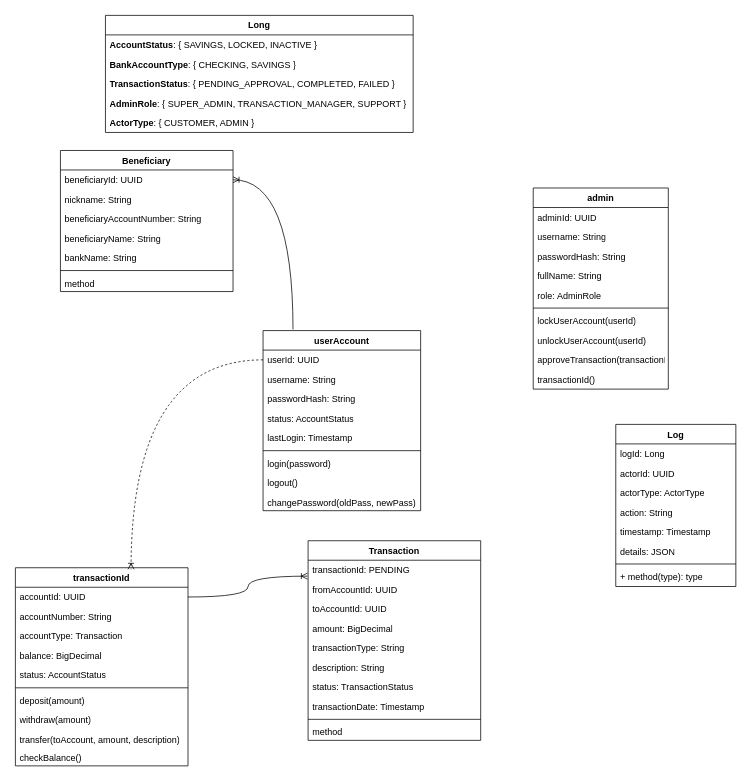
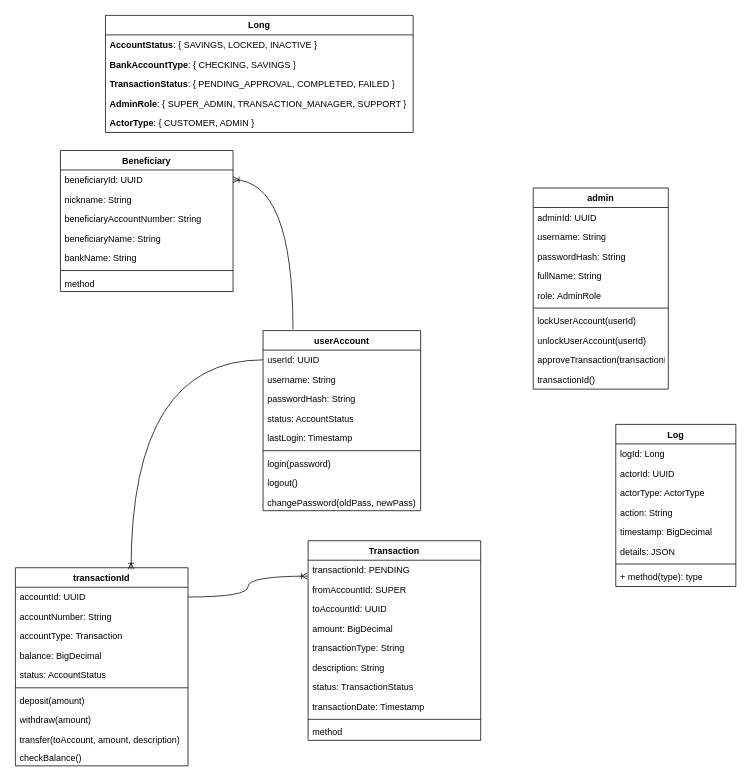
edge "userId: UUID" -> "transactionId": style dashed -> solid
node "timestamp: Timestamp": label "timestamp: Timestamp" -> "timestamp: BigDecimal"
node "fromAccountId: UUID": label "fromAccountId: UUID" -> "fromAccountId: SUPER"
